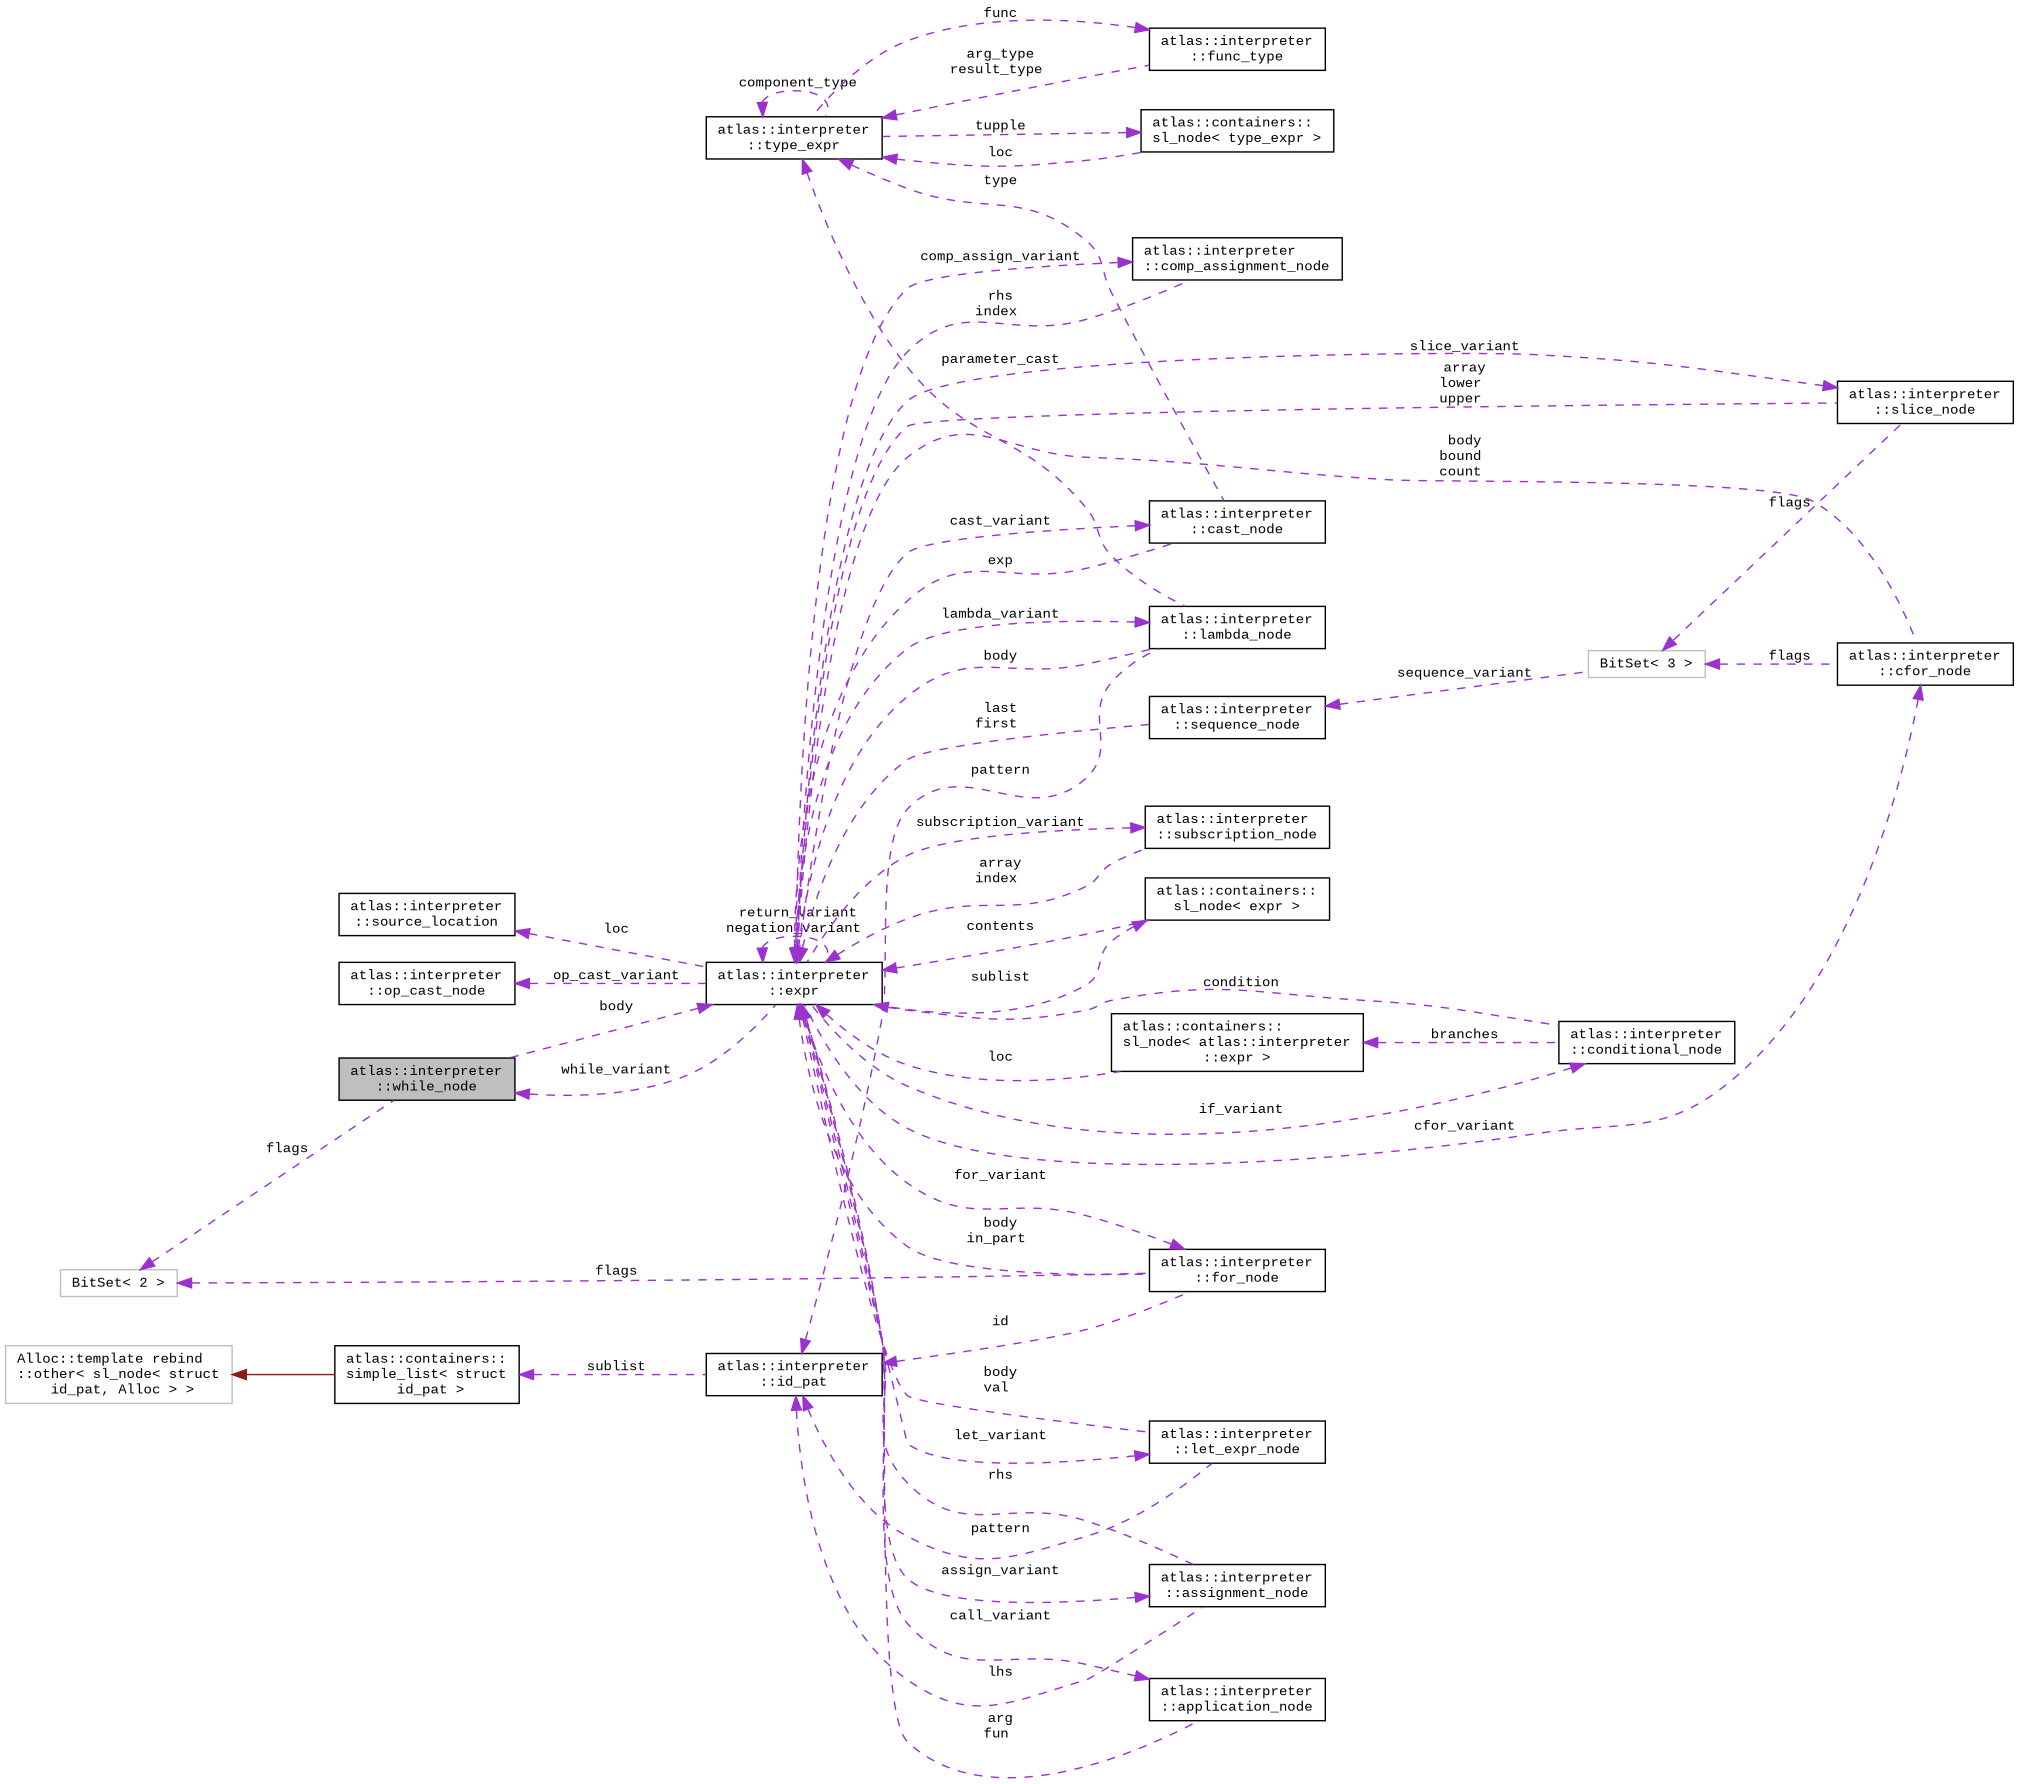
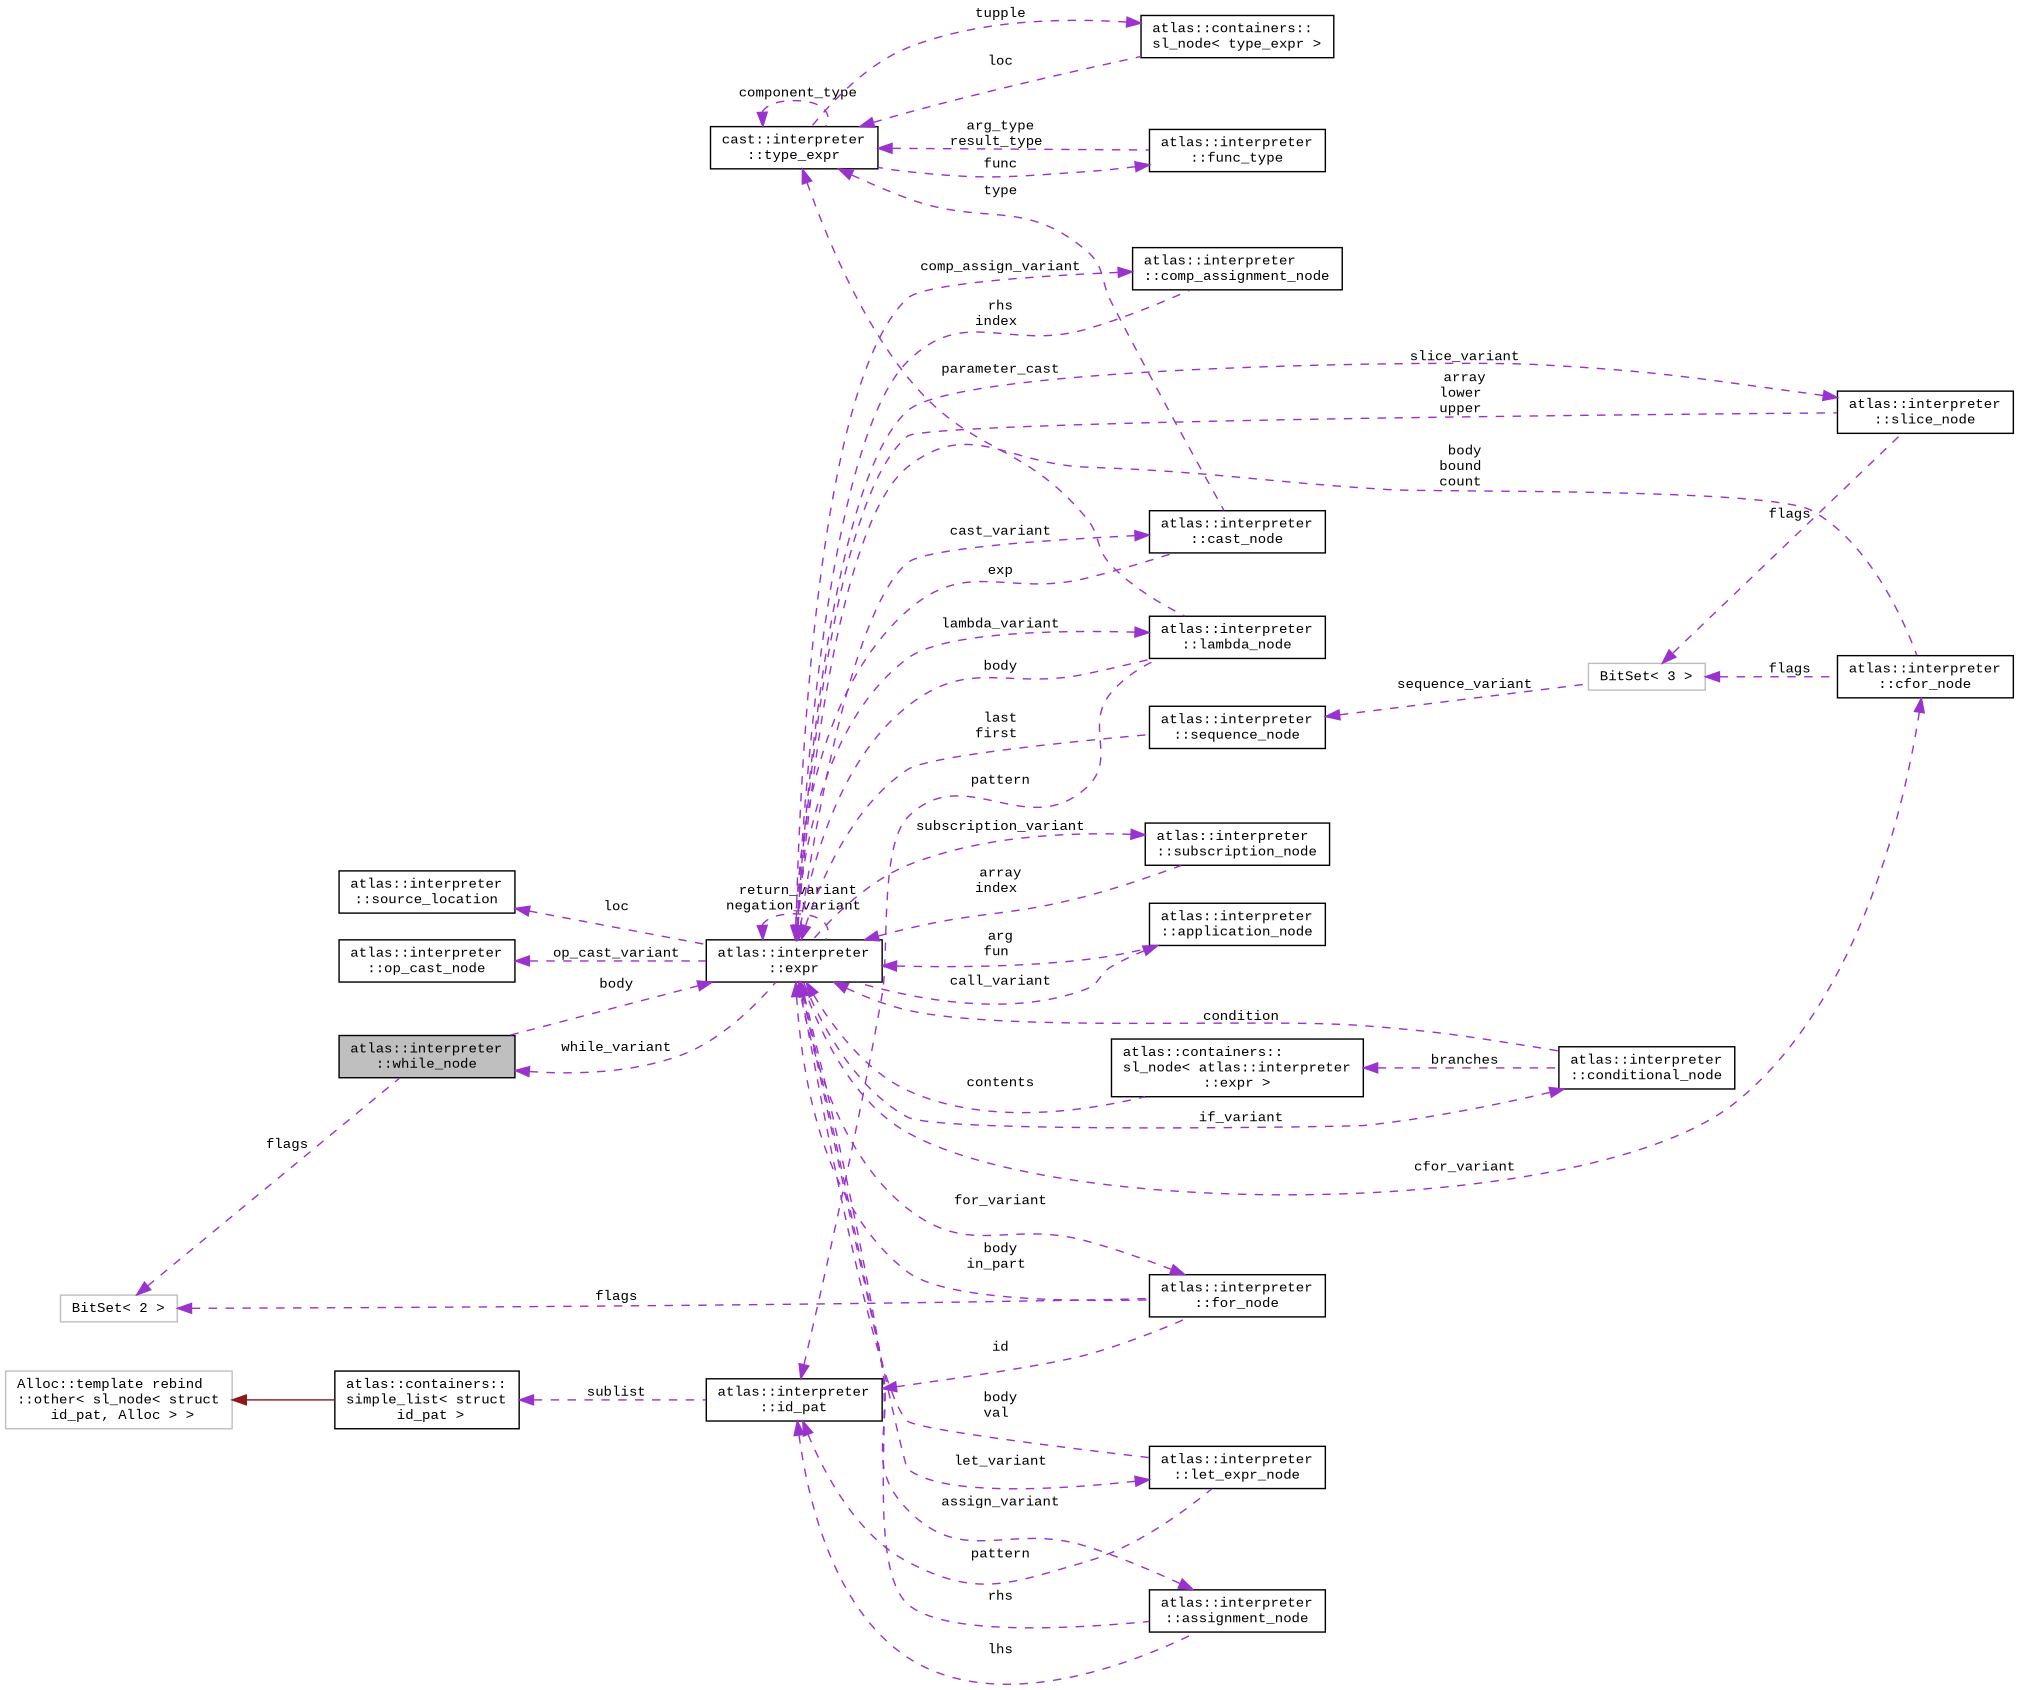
node "atlas::interpreter ::type_expr": label "atlas::interpreter ::type_expr" -> "cast::interpreter ::type_expr"
node "atlas::containers:: sl_node< expr >": removed
edge "atlas::containers:: sl_node< atlas::interpreter ::expr >" -> "atlas::interpreter ::expr": label " loc" -> " contents"
